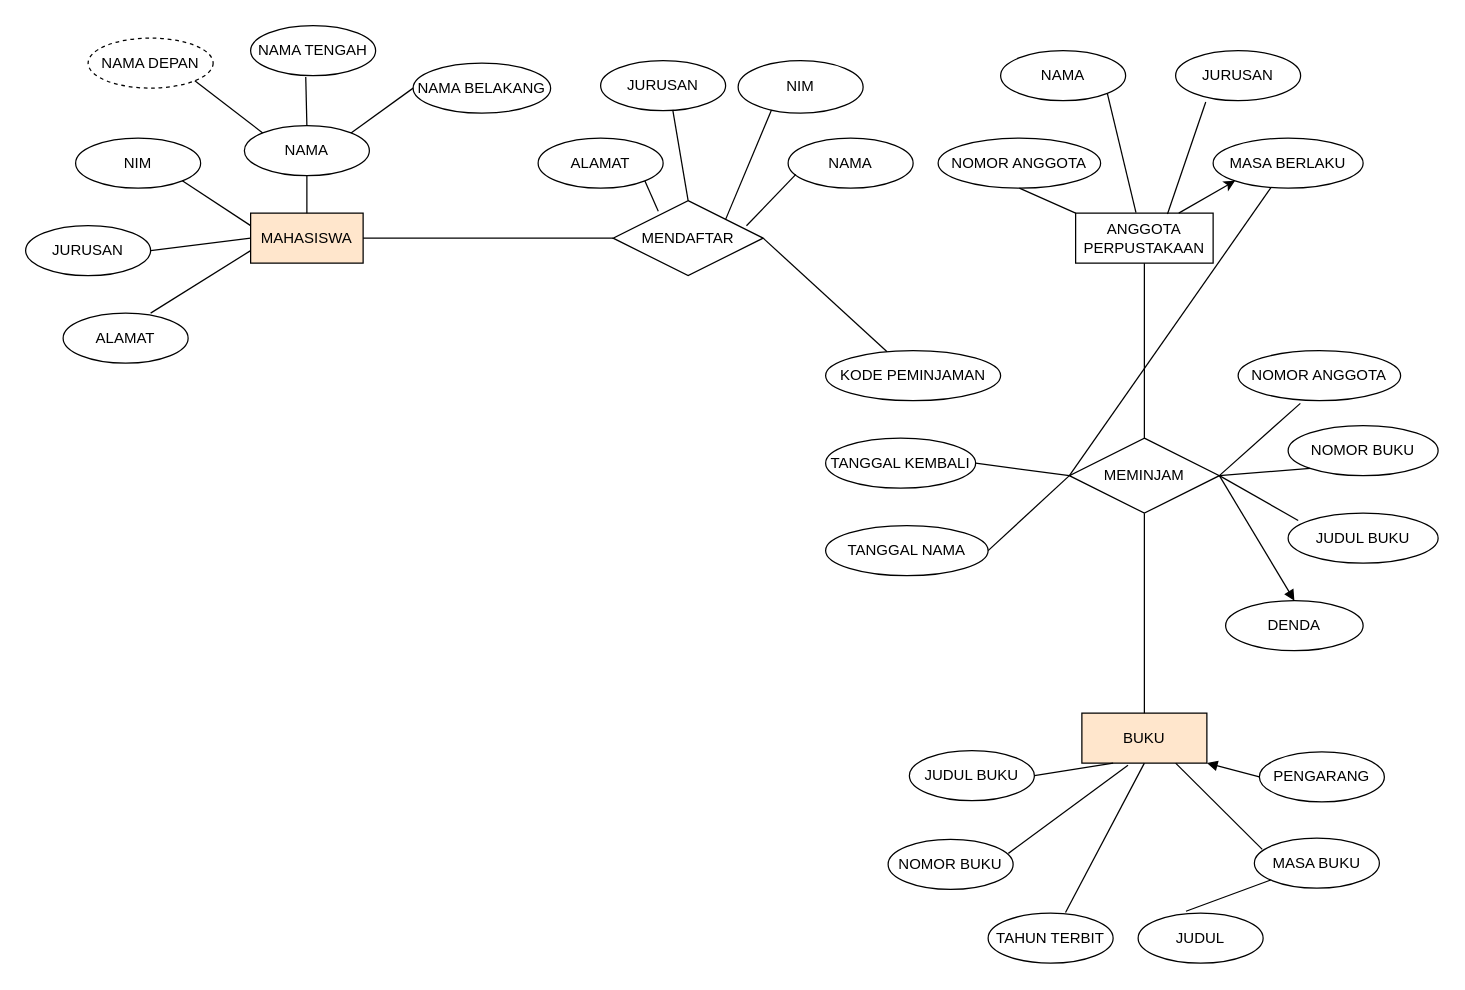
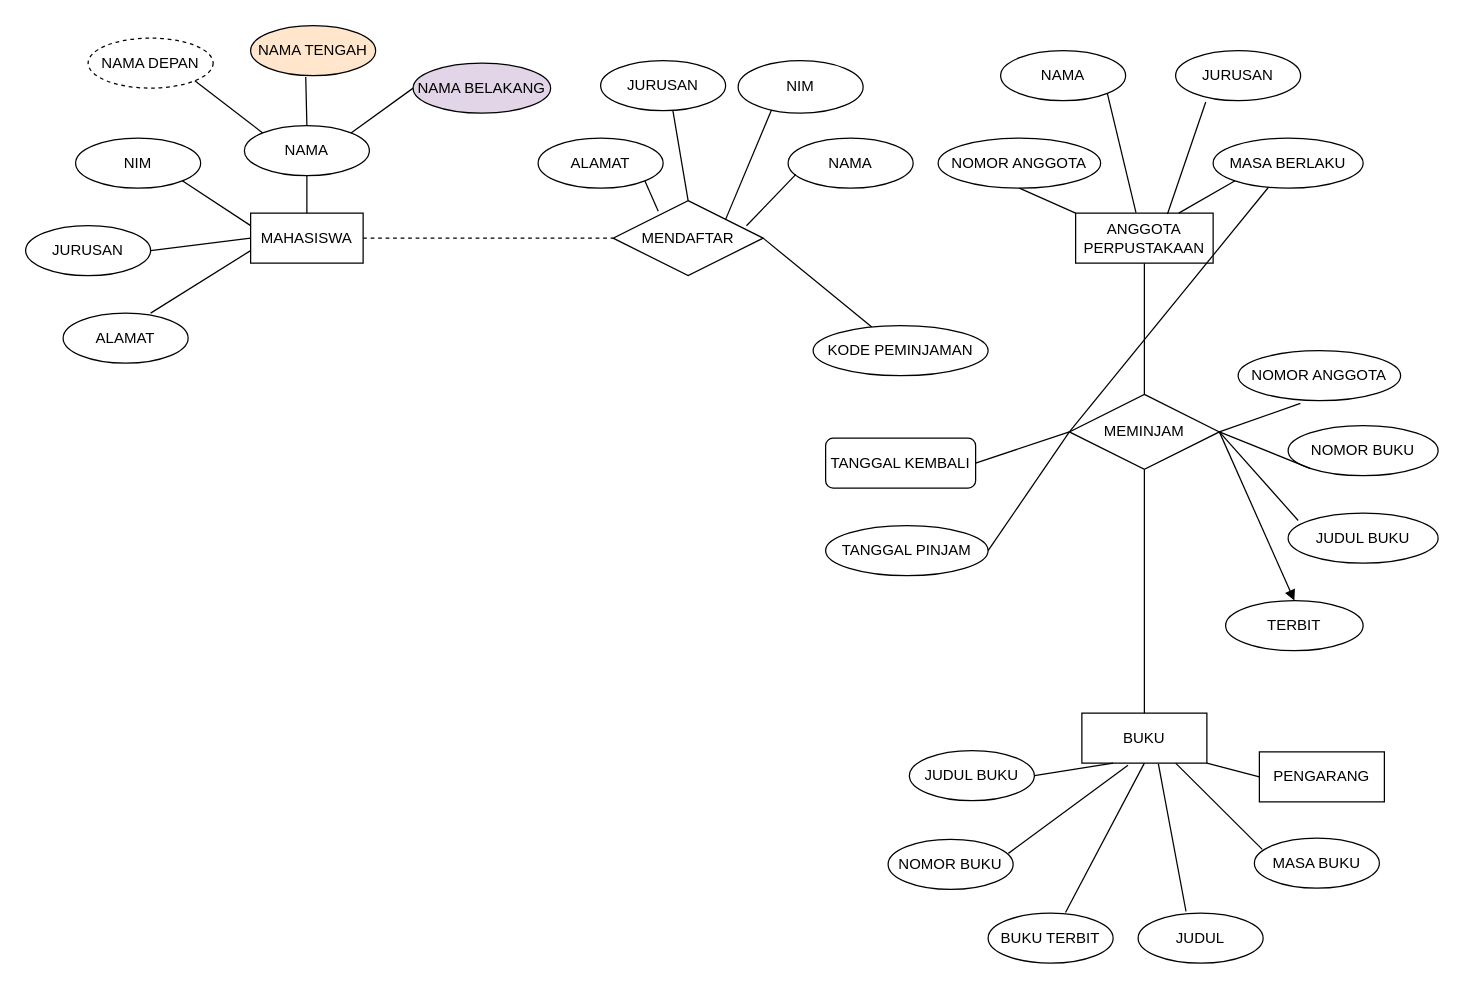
node "NAMA TENGAH": fillcolor #ffffff -> #ffe6cc
node "NAMA BELAKANG": fillcolor #ffffff -> #e1d5e7
edge "ANGGOTA PERPUSTAKAAN" -> "MASA BERLAKU": arrowhead classic -> none
node "MAHASISWA": fillcolor #ffe6cc -> #ffffff
edge "MAHASISWA" -- "MENDAFTAR": style solid -> dashed
node "KODE PEMINJAMAN": moved (913, 376) -> (901, 351)
node "TANGGAL KEMBALI": shape ellipse -> rounded rectangle
node "MEMINJAM": moved (1144, 476) -> (1144, 432)
node "TANGGAL NAMA": label "TANGGAL NAMA" -> "TANGGAL PINJAM"
node "DENDA": label "DENDA" -> "TERBIT"
node "BUKU": fillcolor #ffe6cc -> #ffffff
edge "PENGARANG" -> "BUKU": arrowhead block -> none
node "PENGARANG": shape ellipse -> rectangle
edge "MASA BUKU" -- "JUDUL": now "BUKU" -- "JUDUL"
node "TAHUN TERBIT": label "TAHUN TERBIT" -> "BUKU TERBIT"
